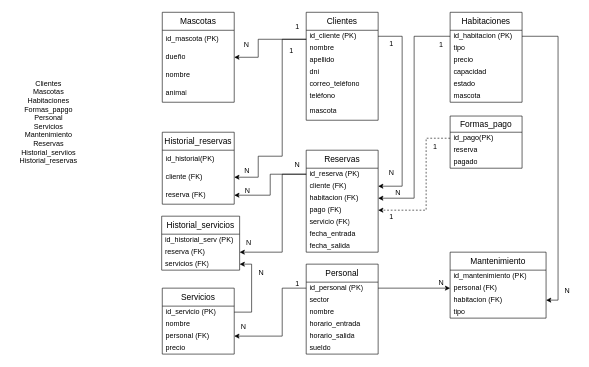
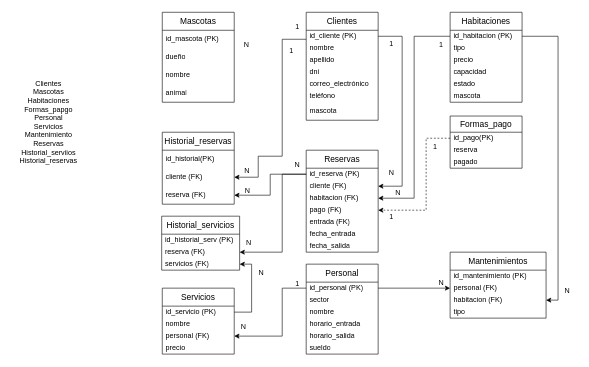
edge "id_cliente (PK)" -> "dueño": removed
node "correo_teléfono": label "correo_teléfono" -> "correo_electrónico"
node "servicio (FK)": label "servicio (FK)" -> "entrada (FK)"
node "Mantenimiento": label "Mantenimiento" -> "Mantenimientos"
